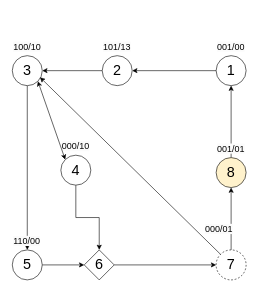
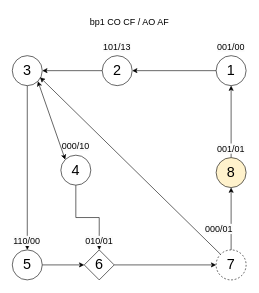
node "bp1 CO CF / AO AF": added
node "100/10": removed
node "010/01": added
